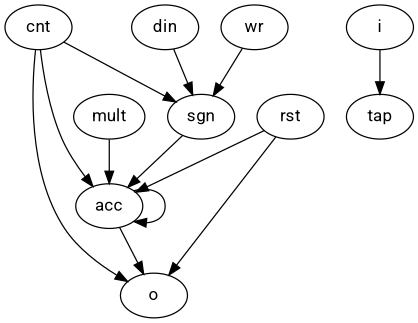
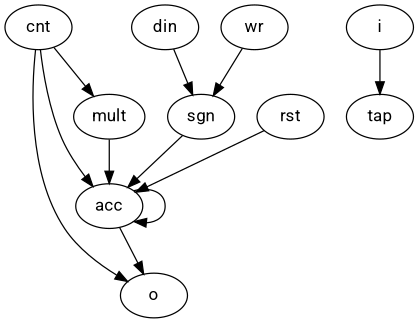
edge "cnt" -> "sgn": now "cnt" -> "mult"
edge "rst" -> "o": removed
